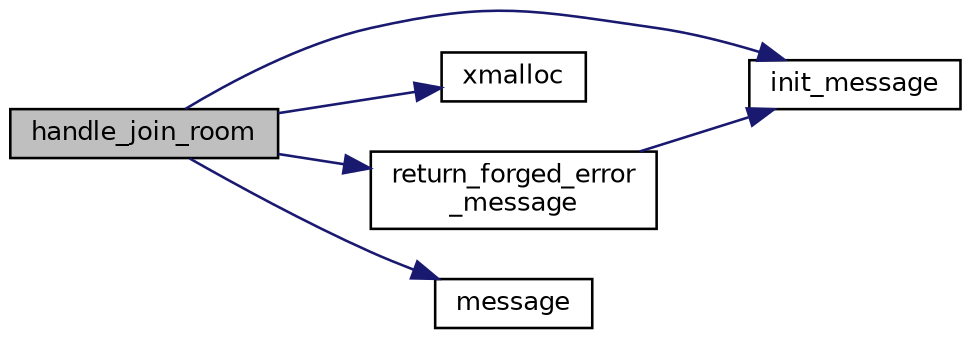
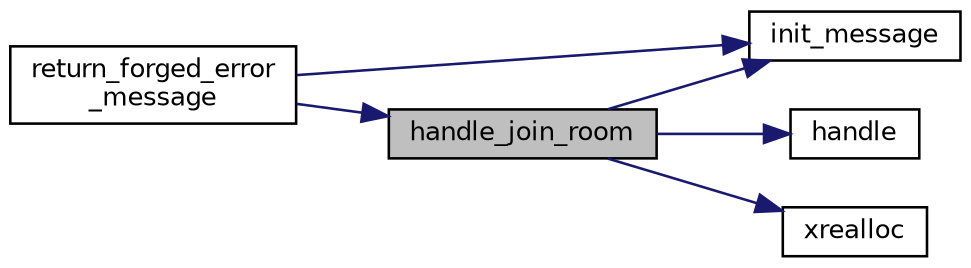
node "xmalloc": label "xmalloc" -> "handle"
edge "handle_join_room" -> "return_forged_error _message": reversed
node "message": label "message" -> "xrealloc"
